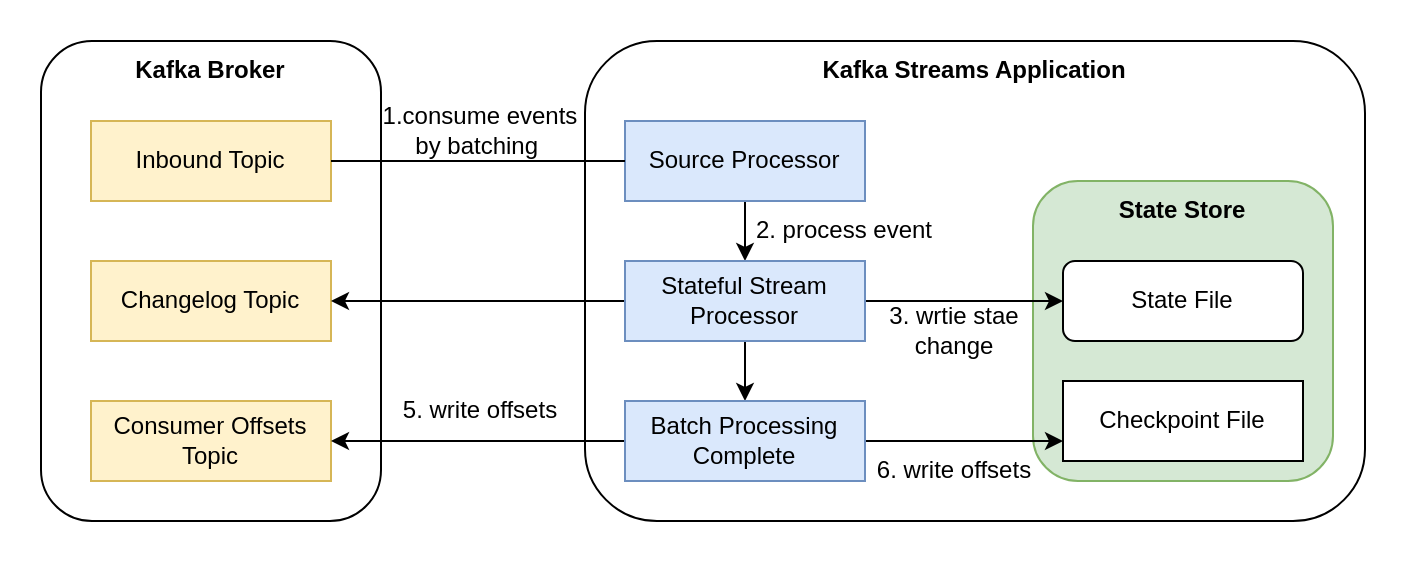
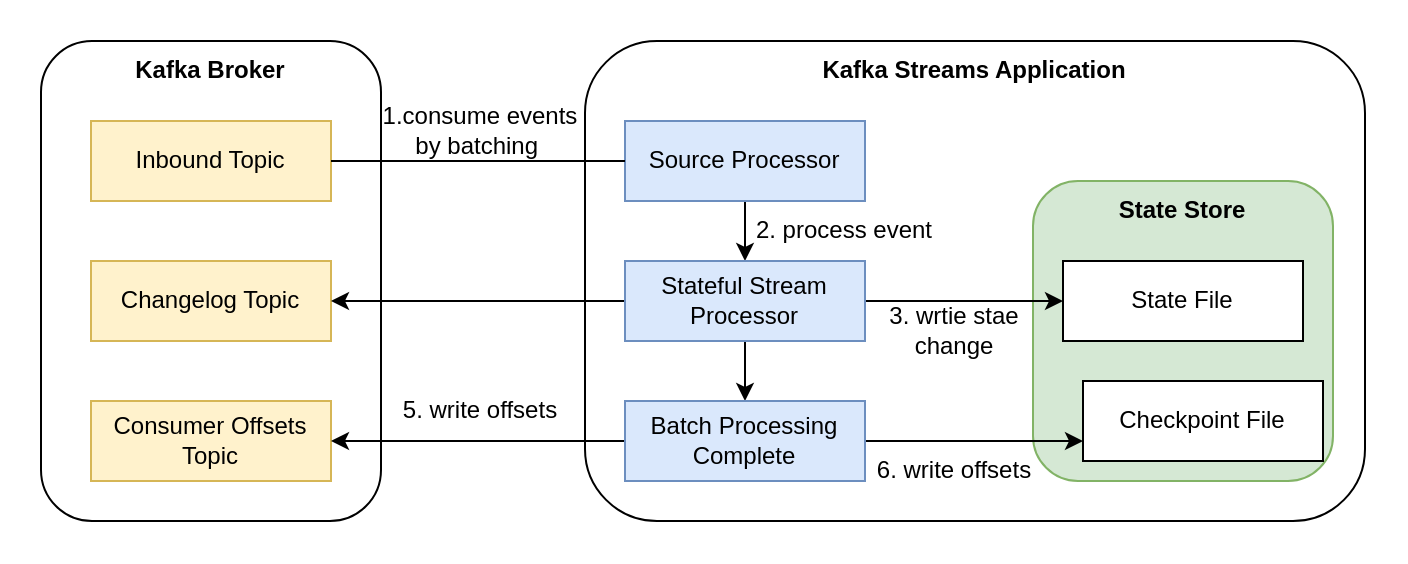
node "State File": shape rounded rectangle -> rectangle
node "Checkpoint File": moved (1183, 421) -> (1203, 421)
